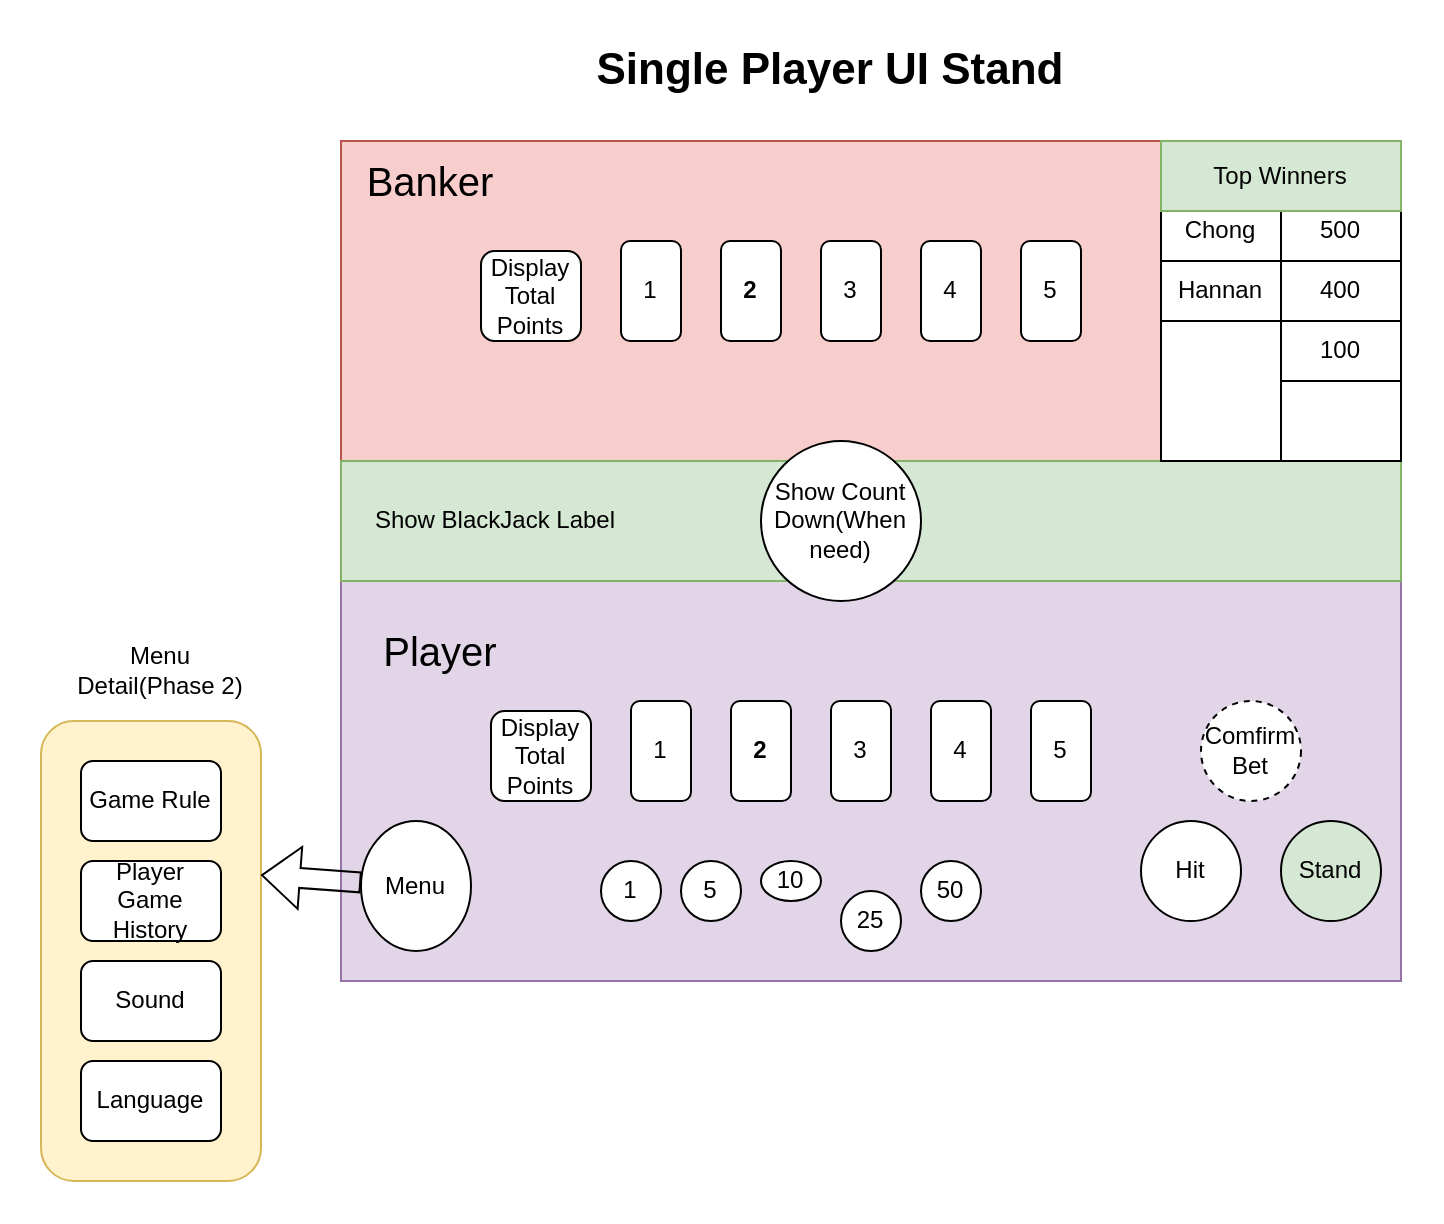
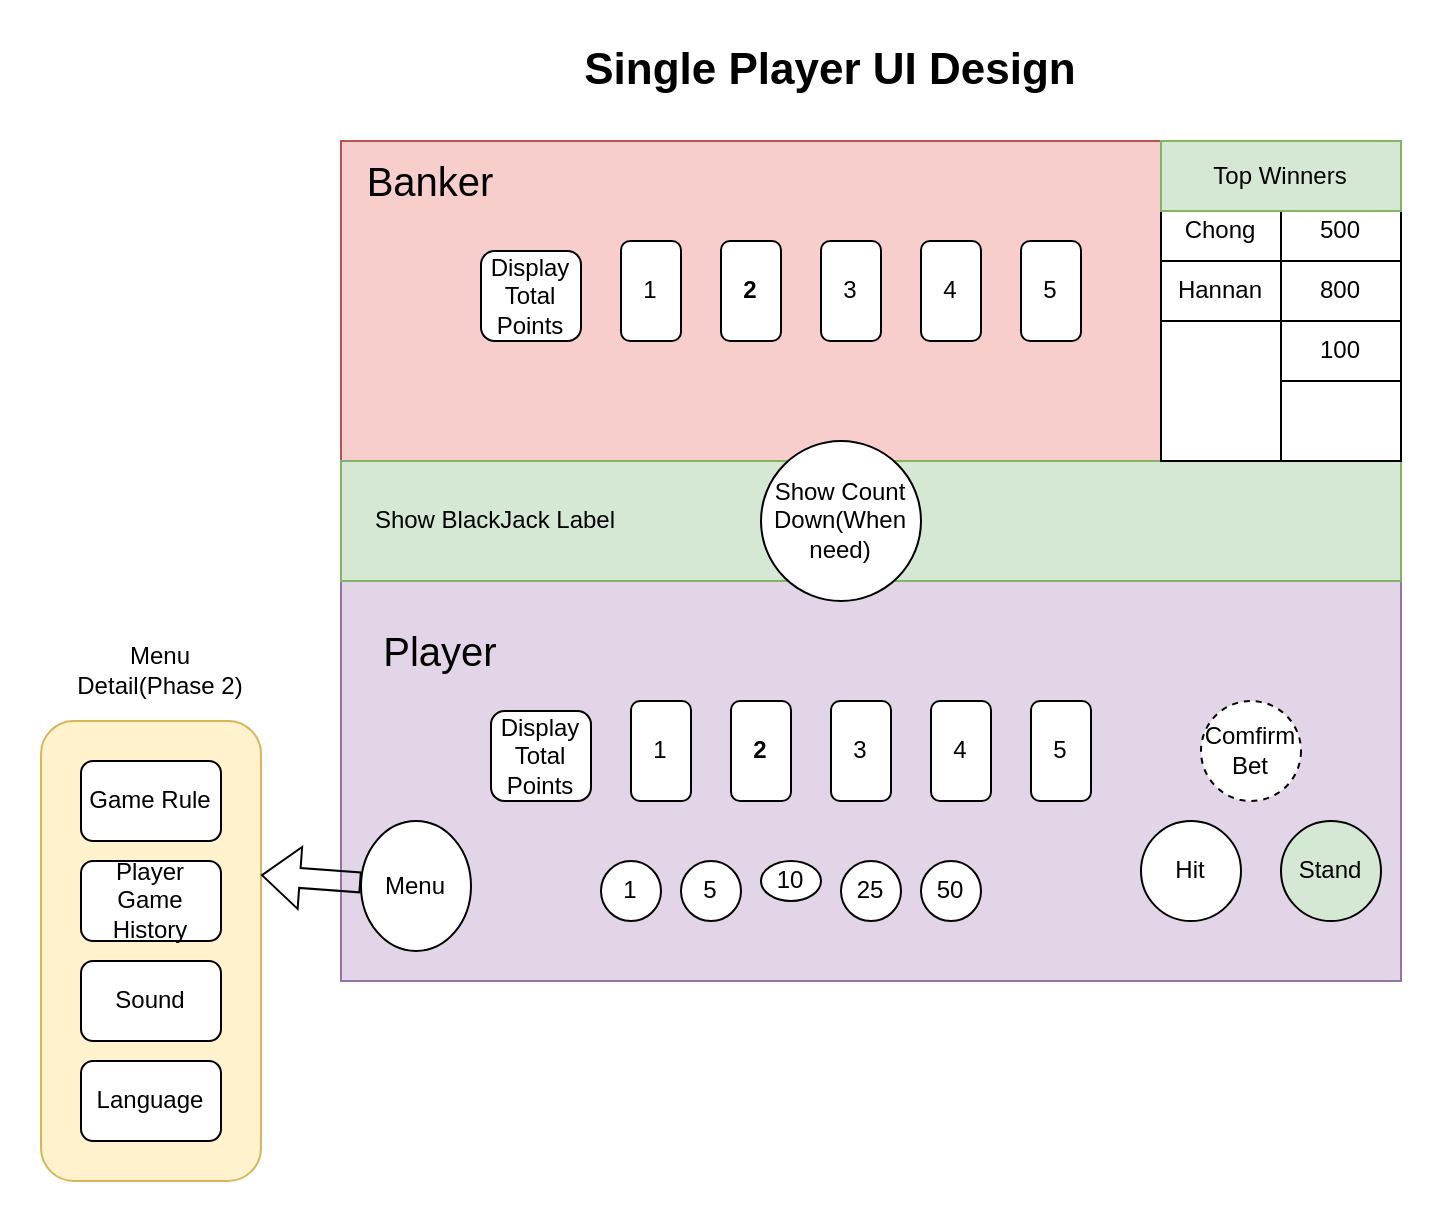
node "Single Player UI Stand": label "Single Player UI Stand" -> "Single Player UI Design"
node "400": label "400" -> "800"
node "25": moved (871, 921) -> (871, 891)
